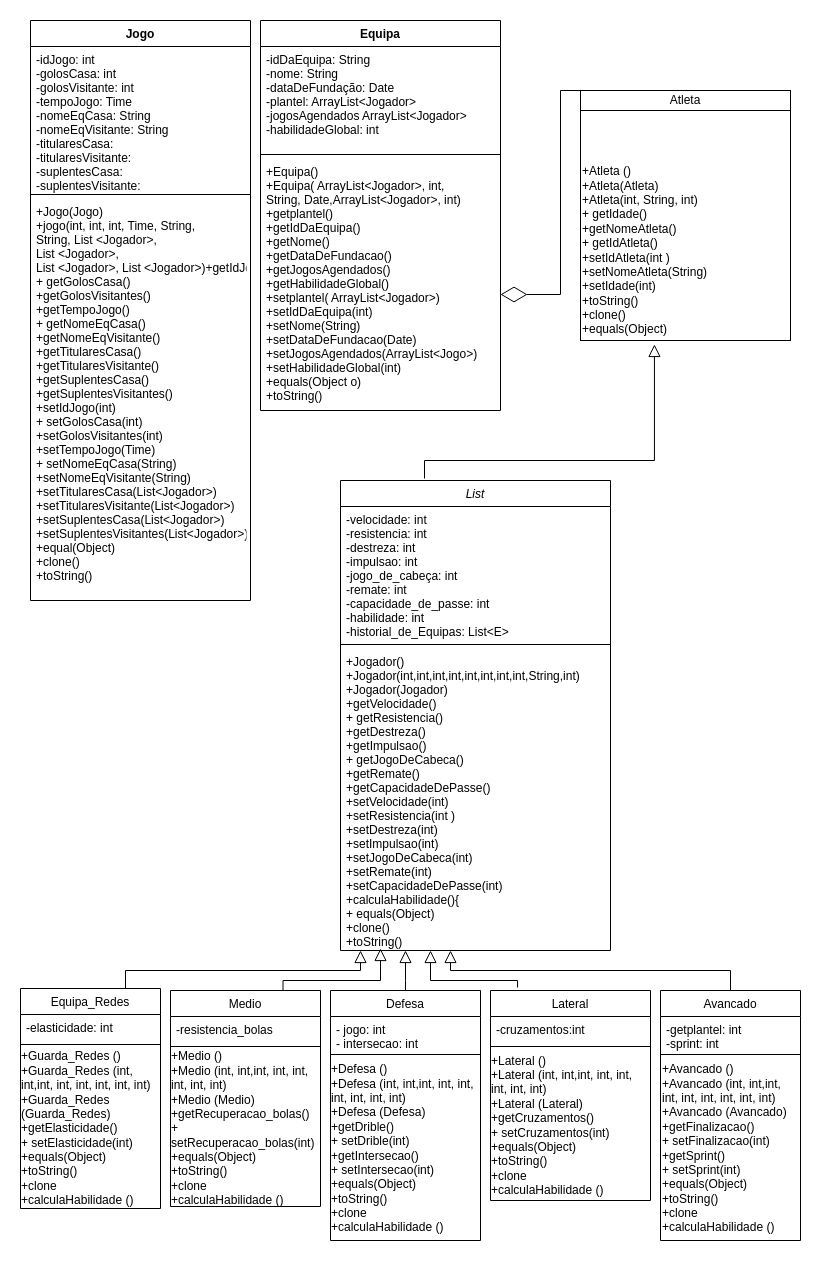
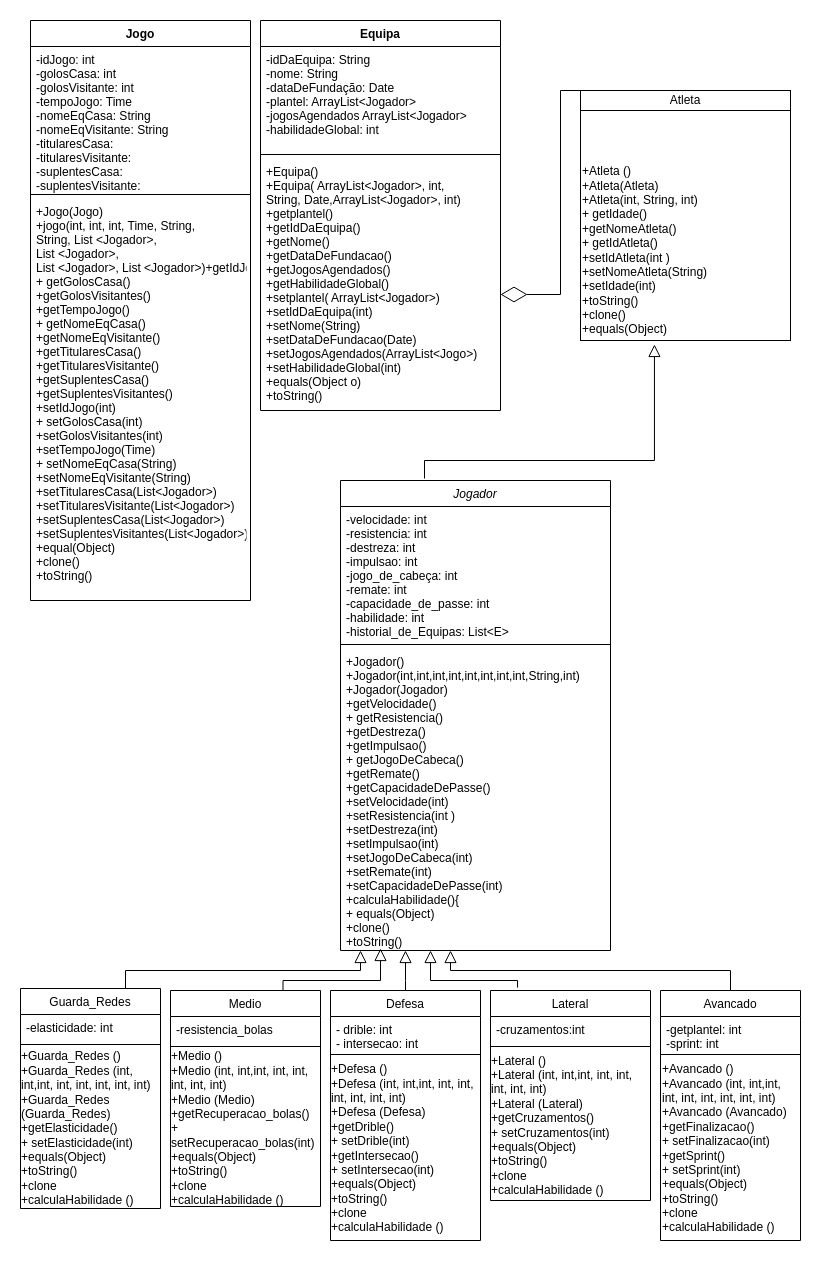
node "List": label "List" -> "Jogador"
node "Equipa_Redes": label "Equipa_Redes" -> "Guarda_Redes"
node "- jogo: int - intersecao: int": label "- jogo: int - intersecao: int" -> "- drible: int - intersecao: int"
